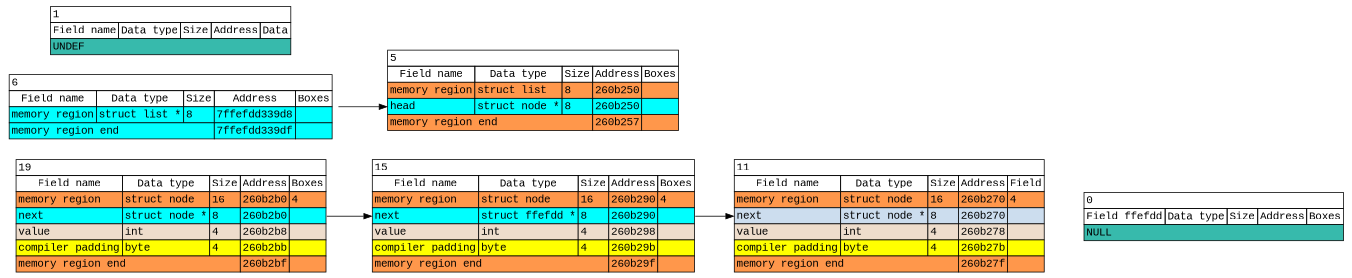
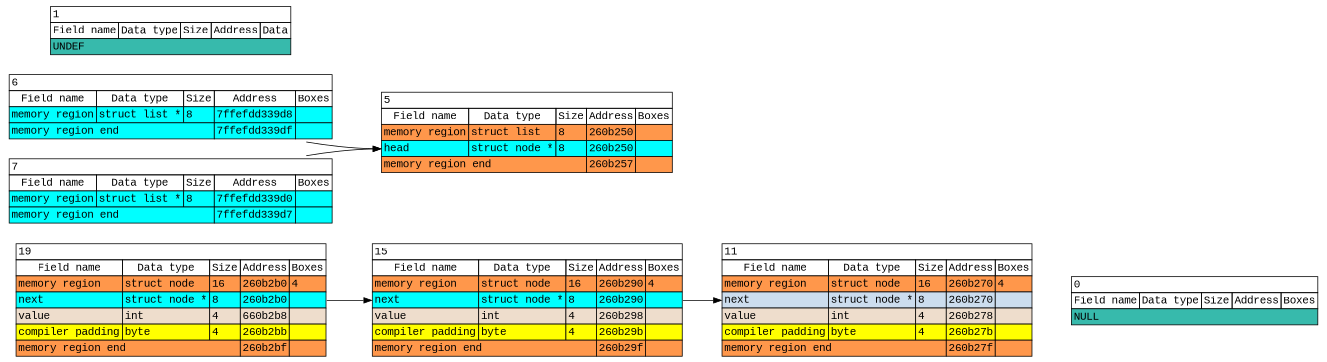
node "11": text "Field" -> "Boxes"
node "7": added
node "15": text "struct ffefdd *" -> "struct node *"
node "0": text "Field ffefdd" -> "Field name"
node "19": text "260b2b8" -> "660b2b8"
